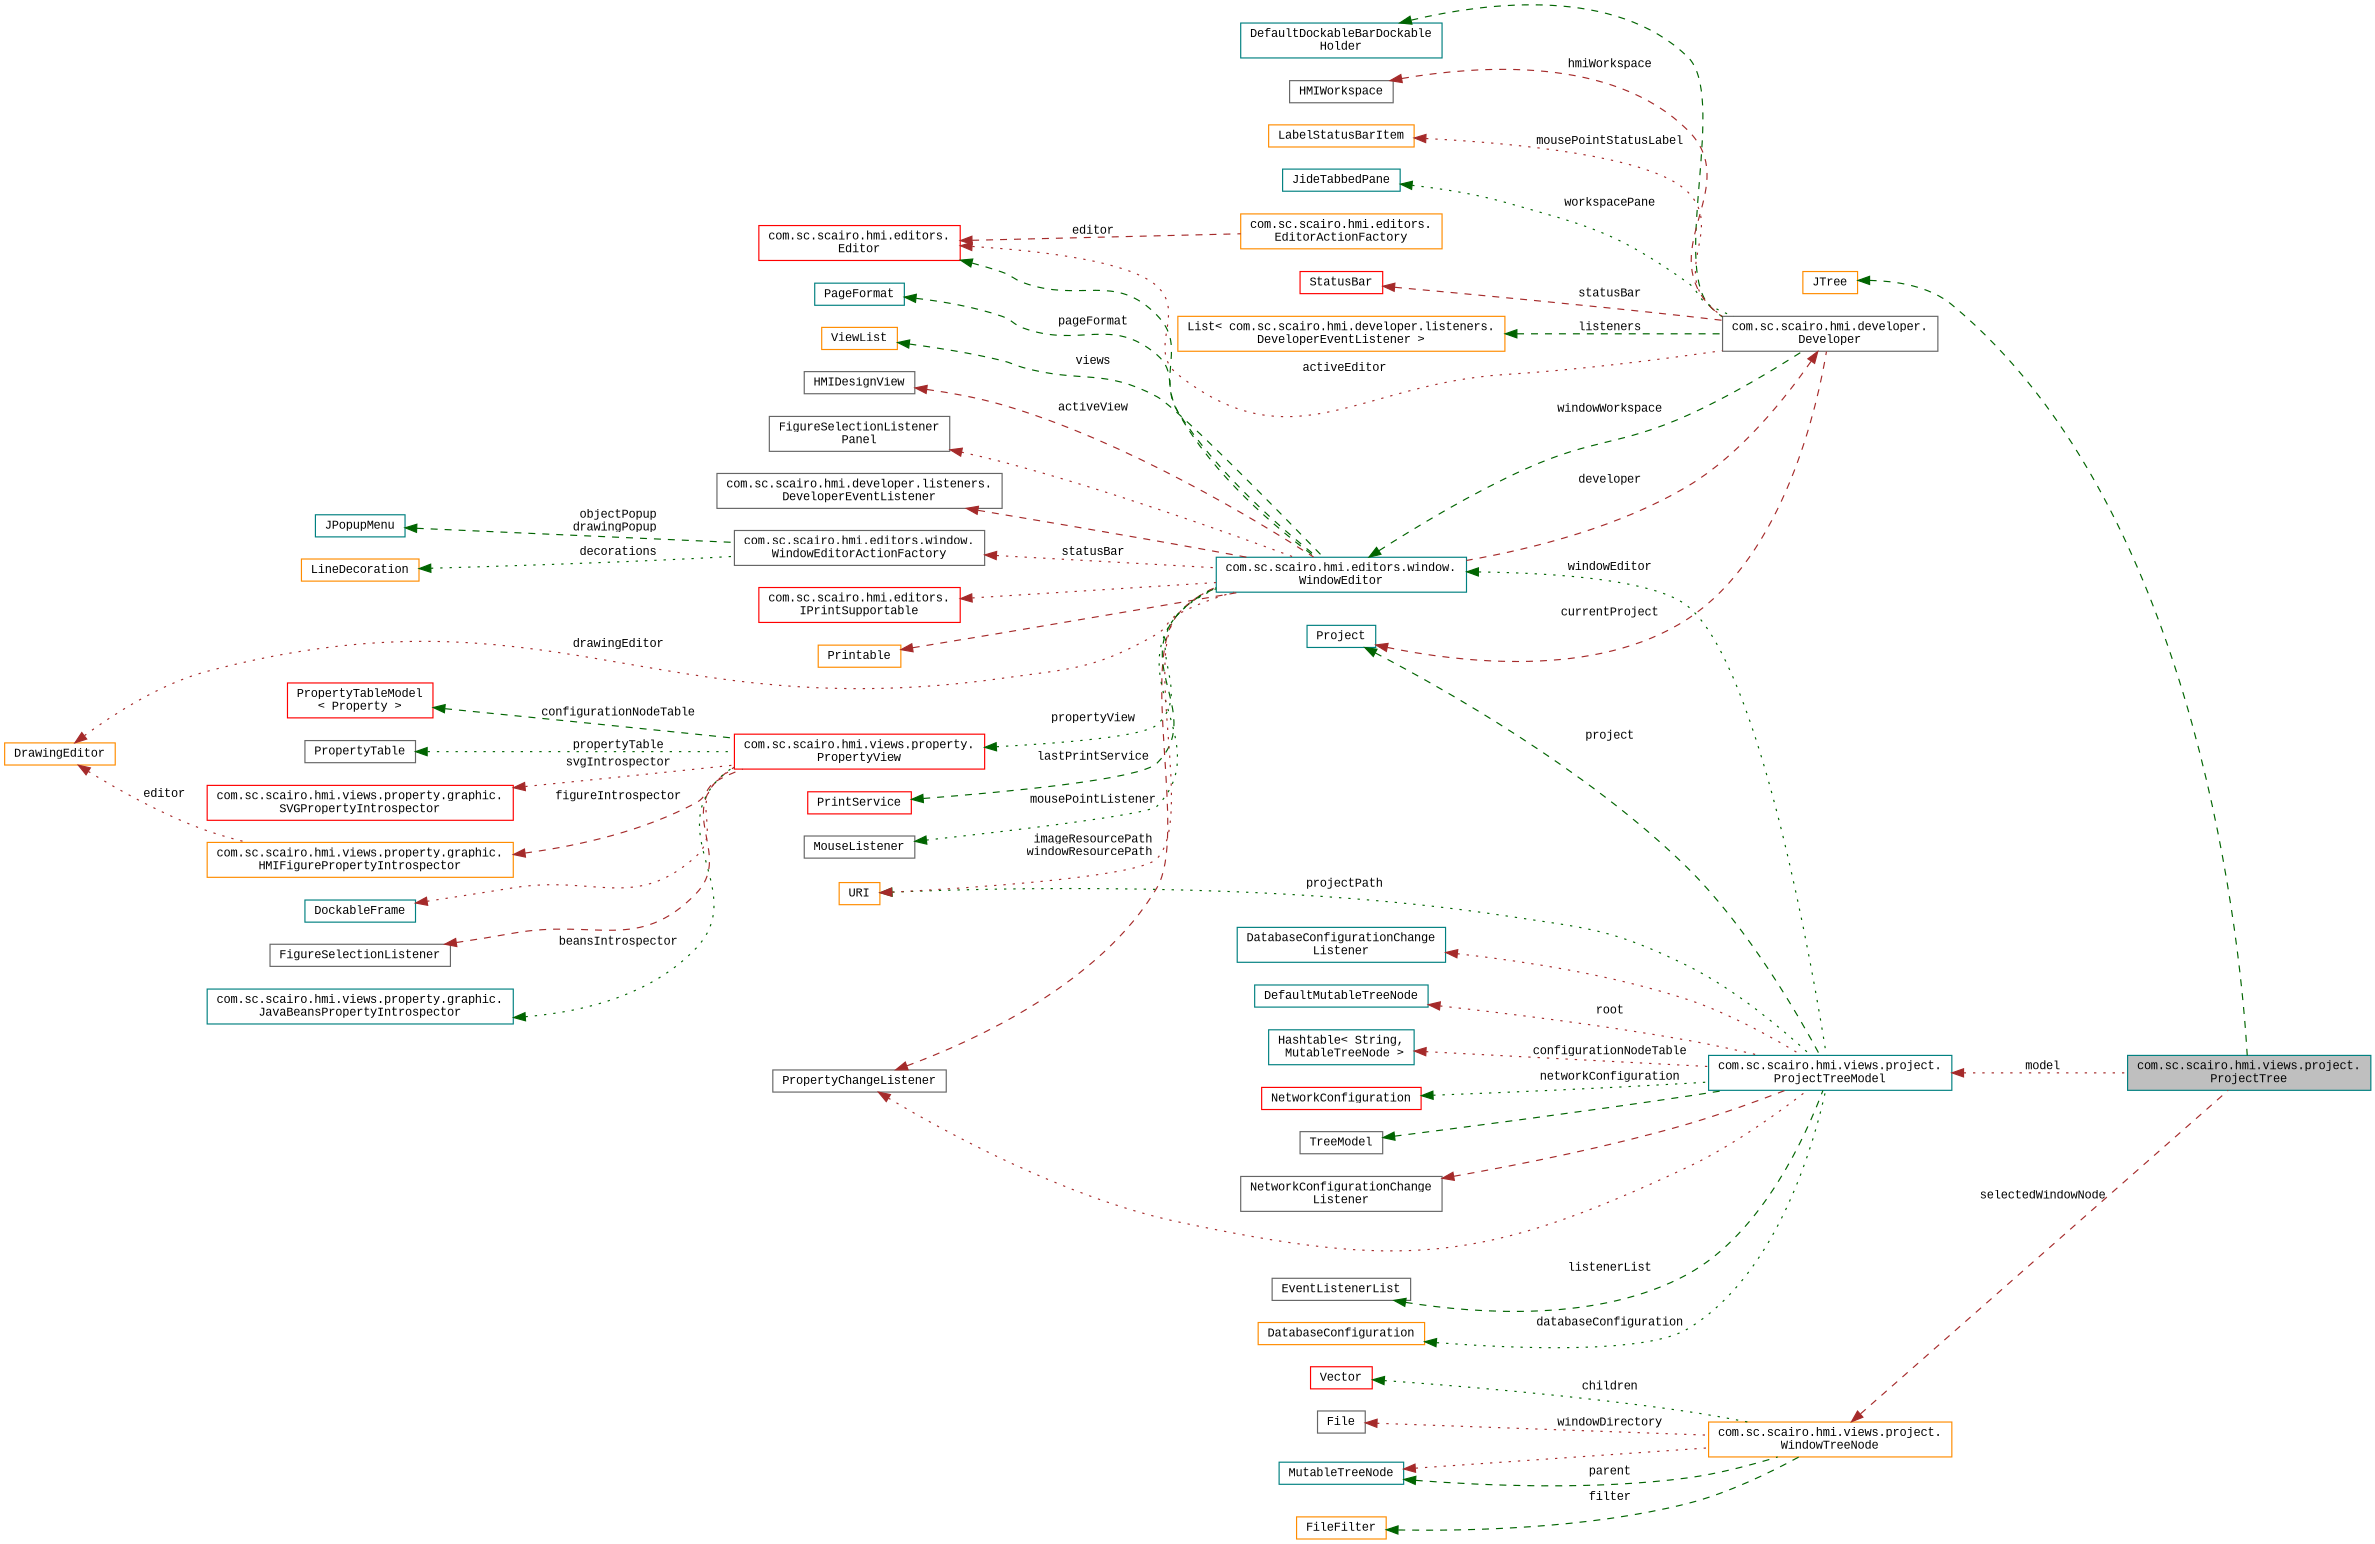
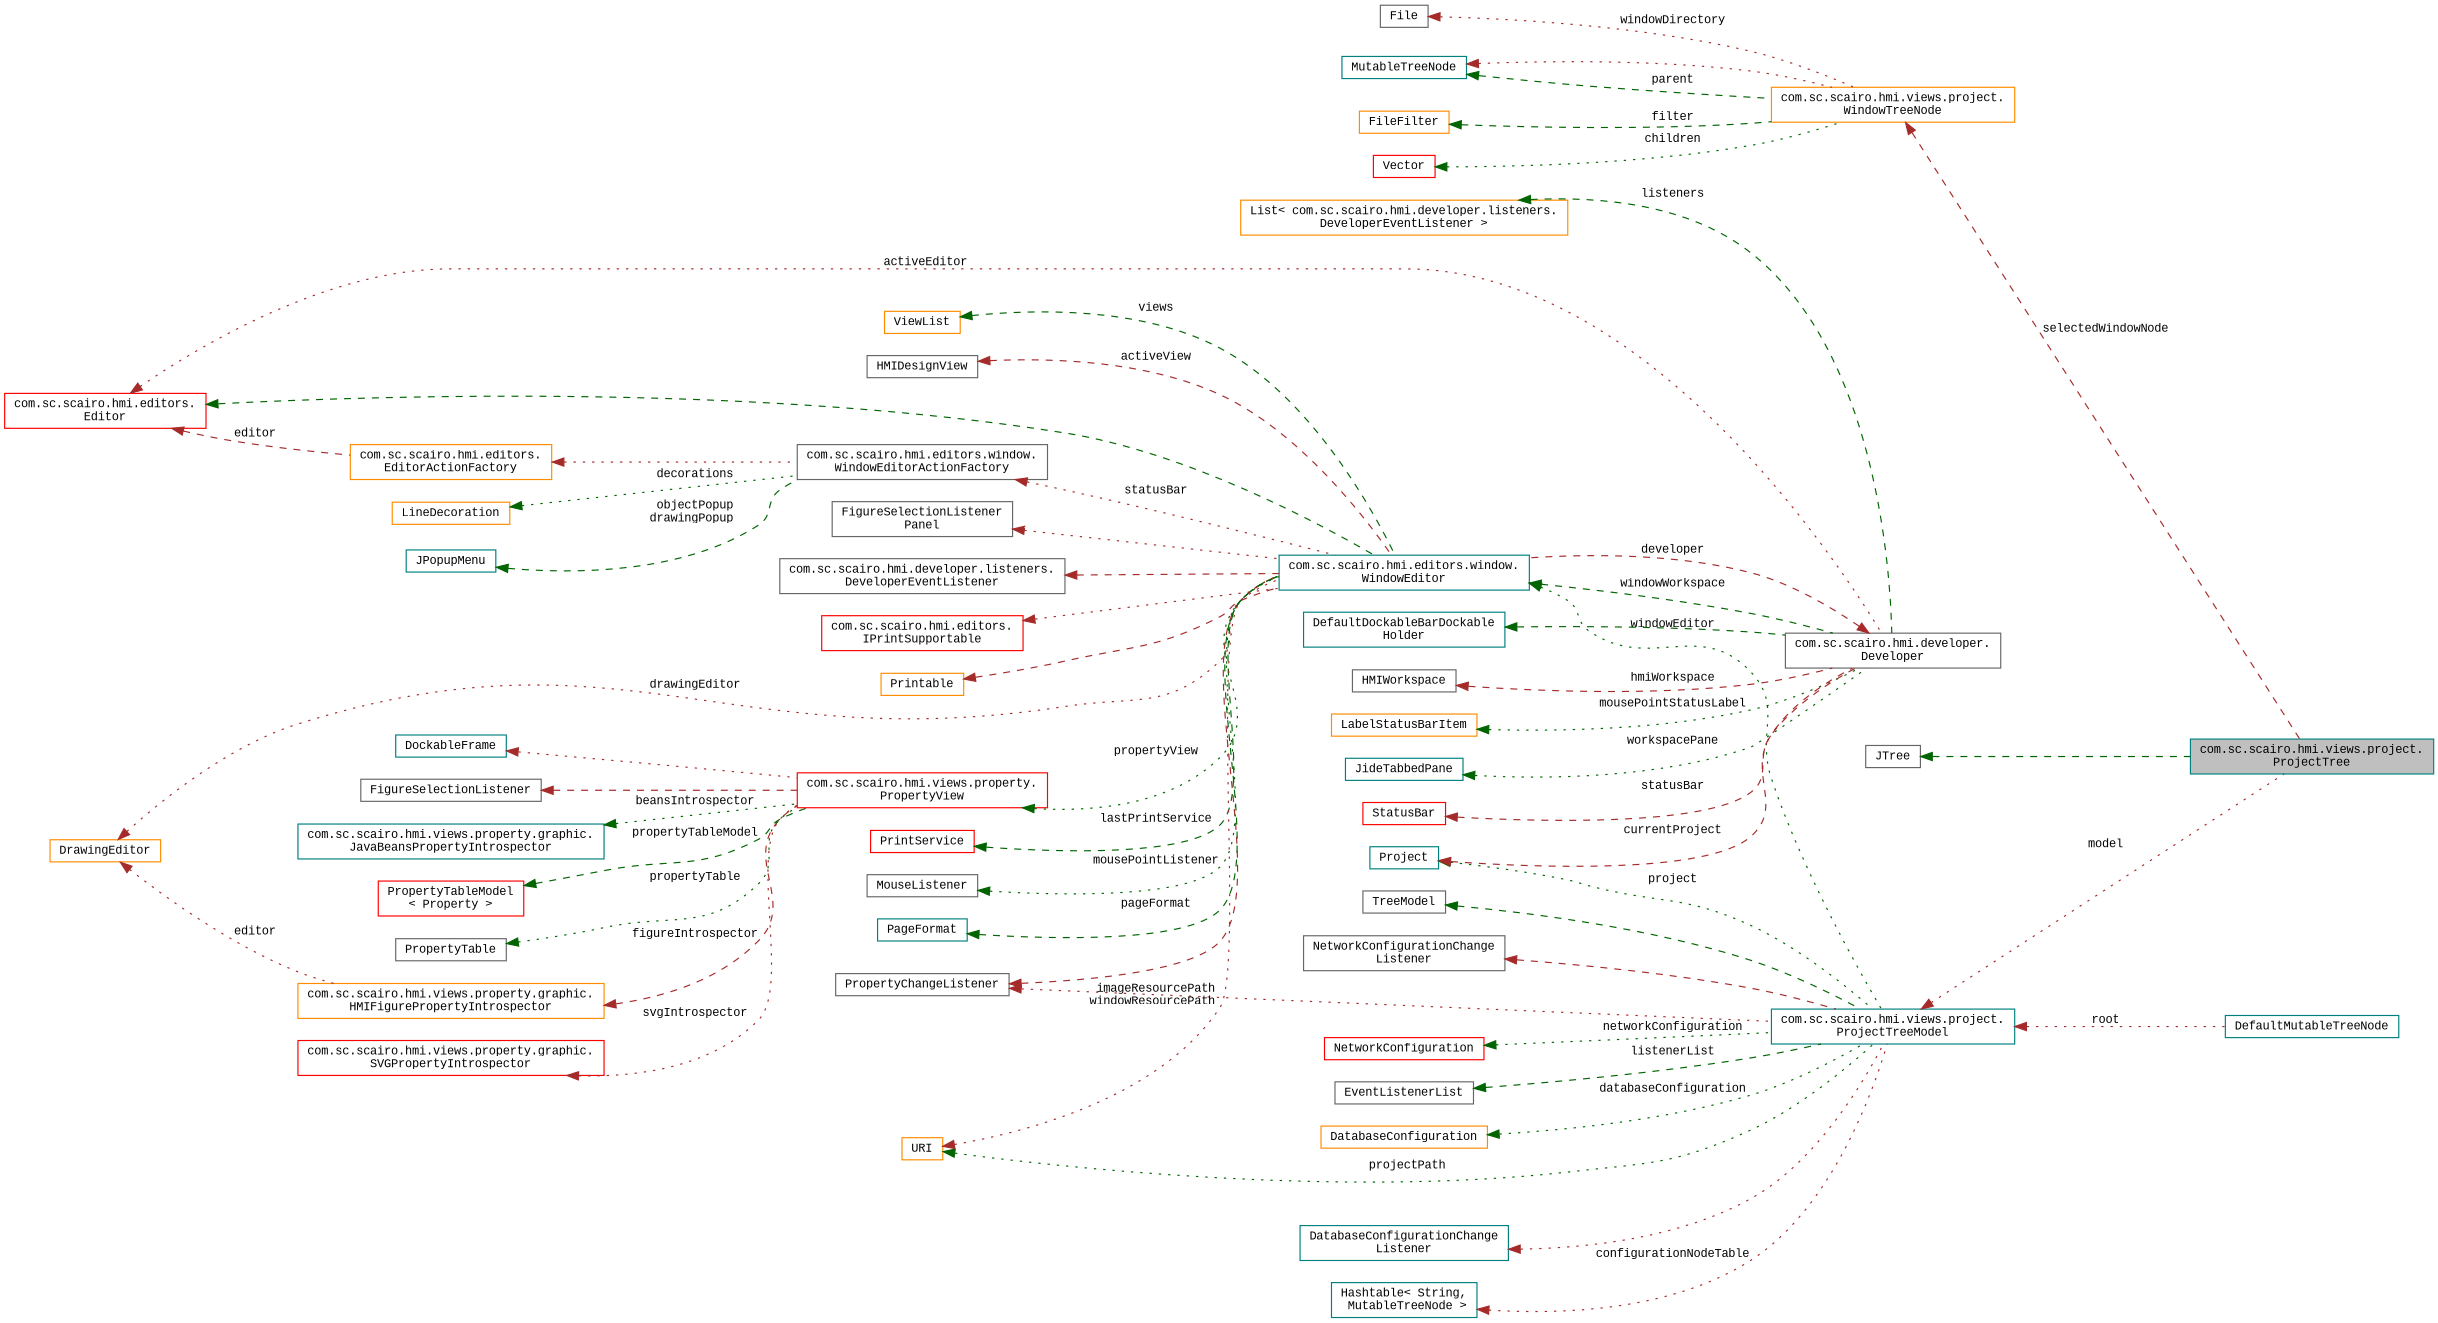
edge "com.sc.scairo.hmi.developer. Developer" -> "LabelStatusBarItem": color brown -> darkgreen
node "JTree": color darkorange -> gray40
edge "com.sc.scairo.hmi.editors.window. WindowEditorActionFactory" -> "com.sc.scairo.hmi.editors. EditorActionFactory": added
edge "com.sc.scairo.hmi.views.property. PropertyView" -> "PropertyTableModel < Property >": label " configurationNodeTable" -> " propertyTableModel"
edge "com.sc.scairo.hmi.views.project. ProjectTreeModel" -> "Project": style dashed -> dotted
edge "com.sc.scairo.hmi.views.project. ProjectTreeModel" -> "DefaultMutableTreeNode": reversed
